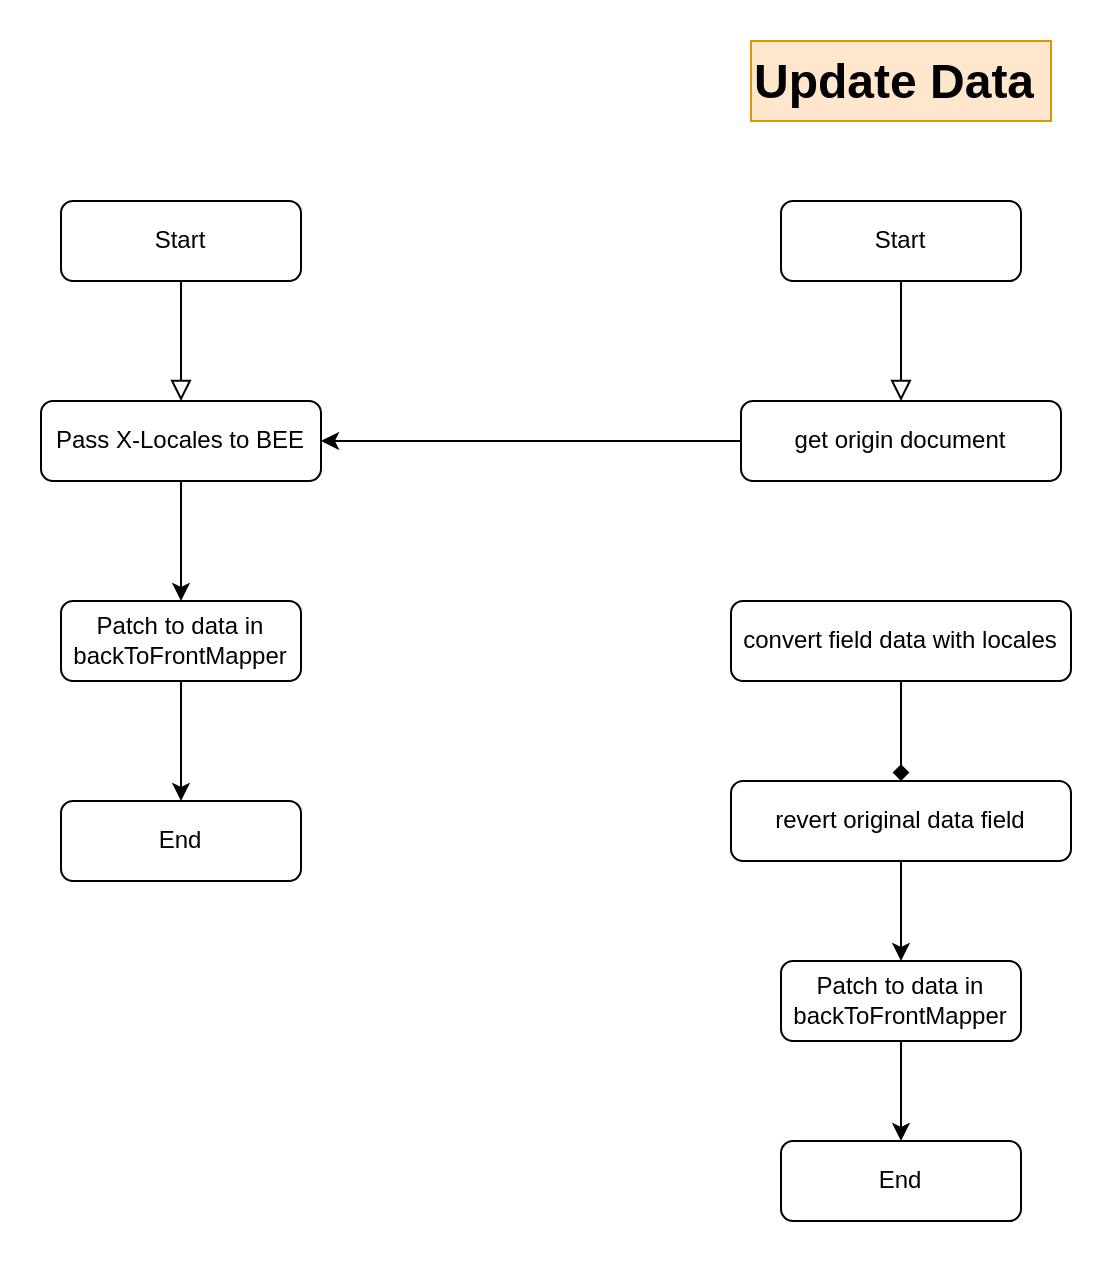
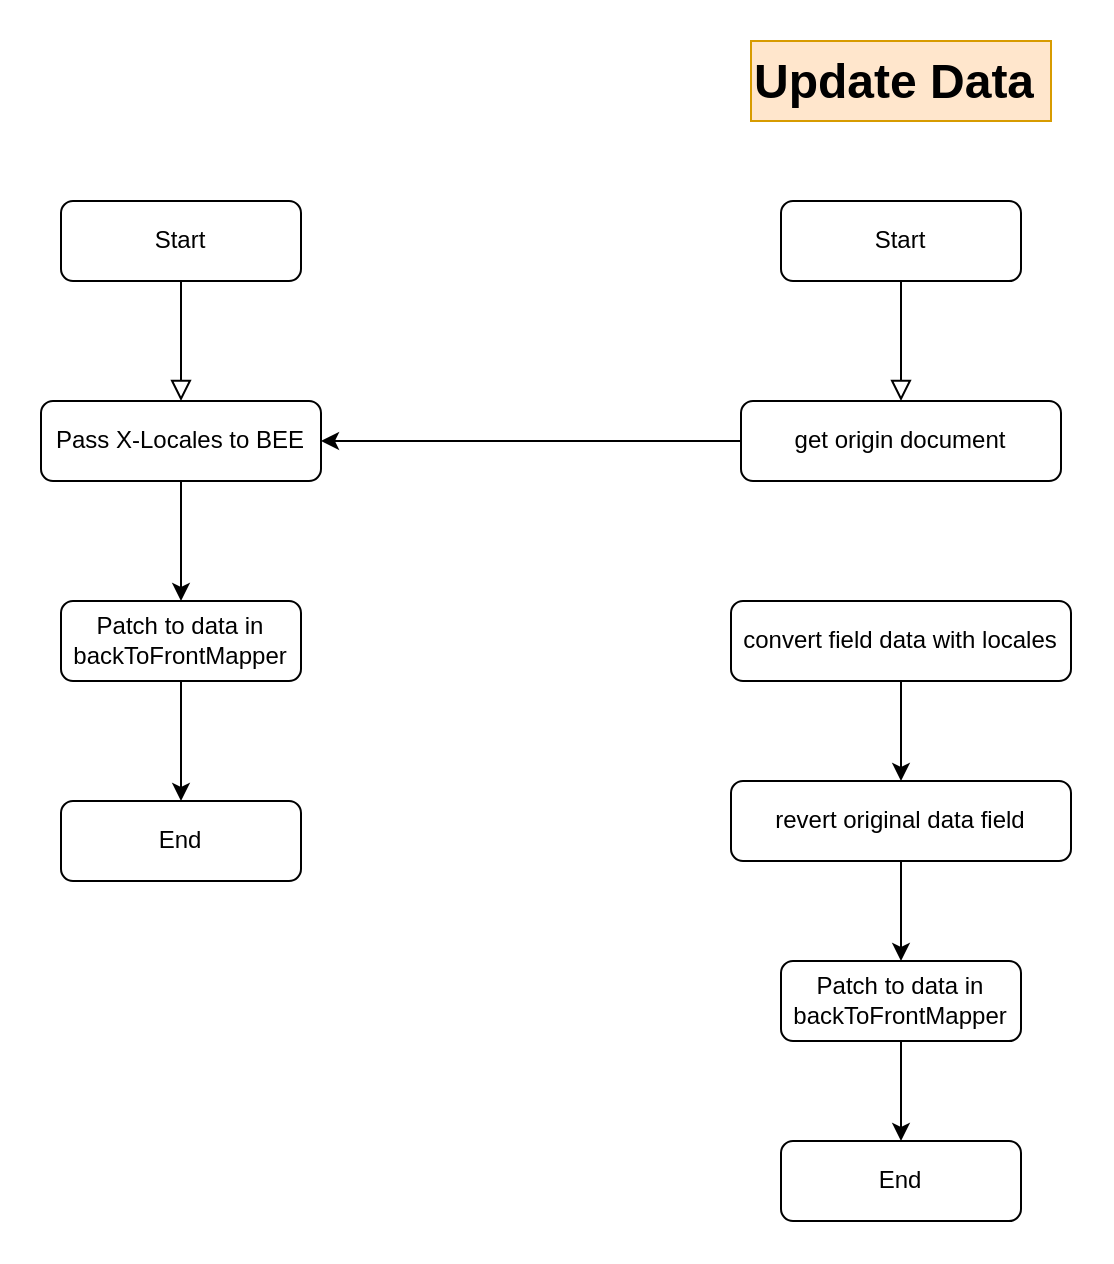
edge "convert field data with locales" -> "revert original data field": arrowhead diamond -> classic
